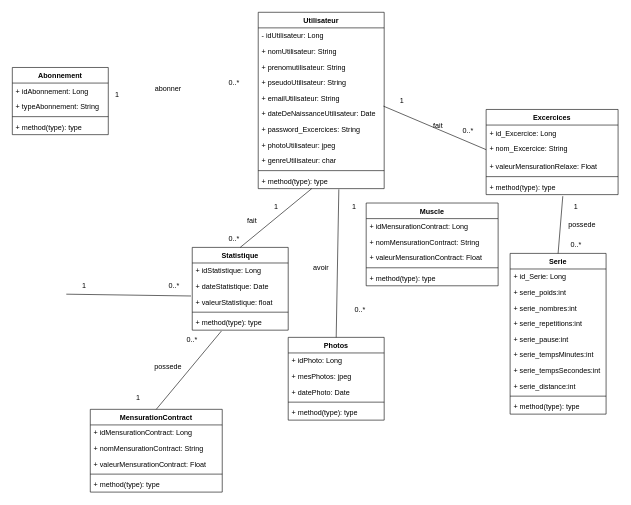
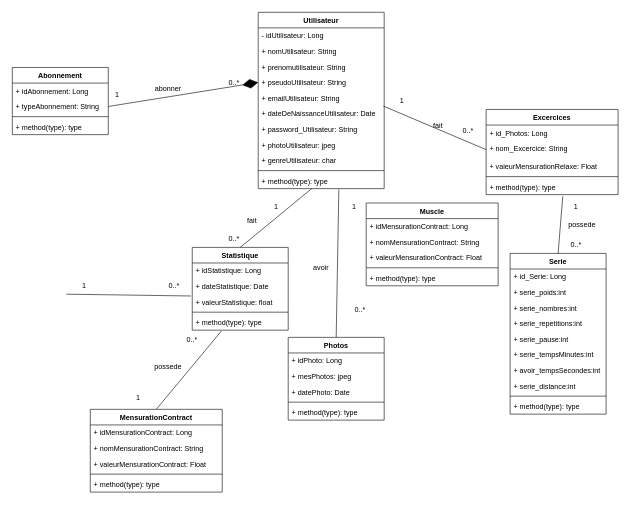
edge "+ typeAbonnement: String" -> "+ pseudoUtilisateur: String": added
node "+ password_Excercices: String": label "+ password_Excercices: String" -> "+ password_Utilisateur: String"
node "+ id_Excercice: Long": label "+ id_Excercice: Long" -> "+ id_Photos: Long"
node "+ serie_tempsSecondes:int": label "+ serie_tempsSecondes:int" -> "+ avoir_tempsSecondes:int"
